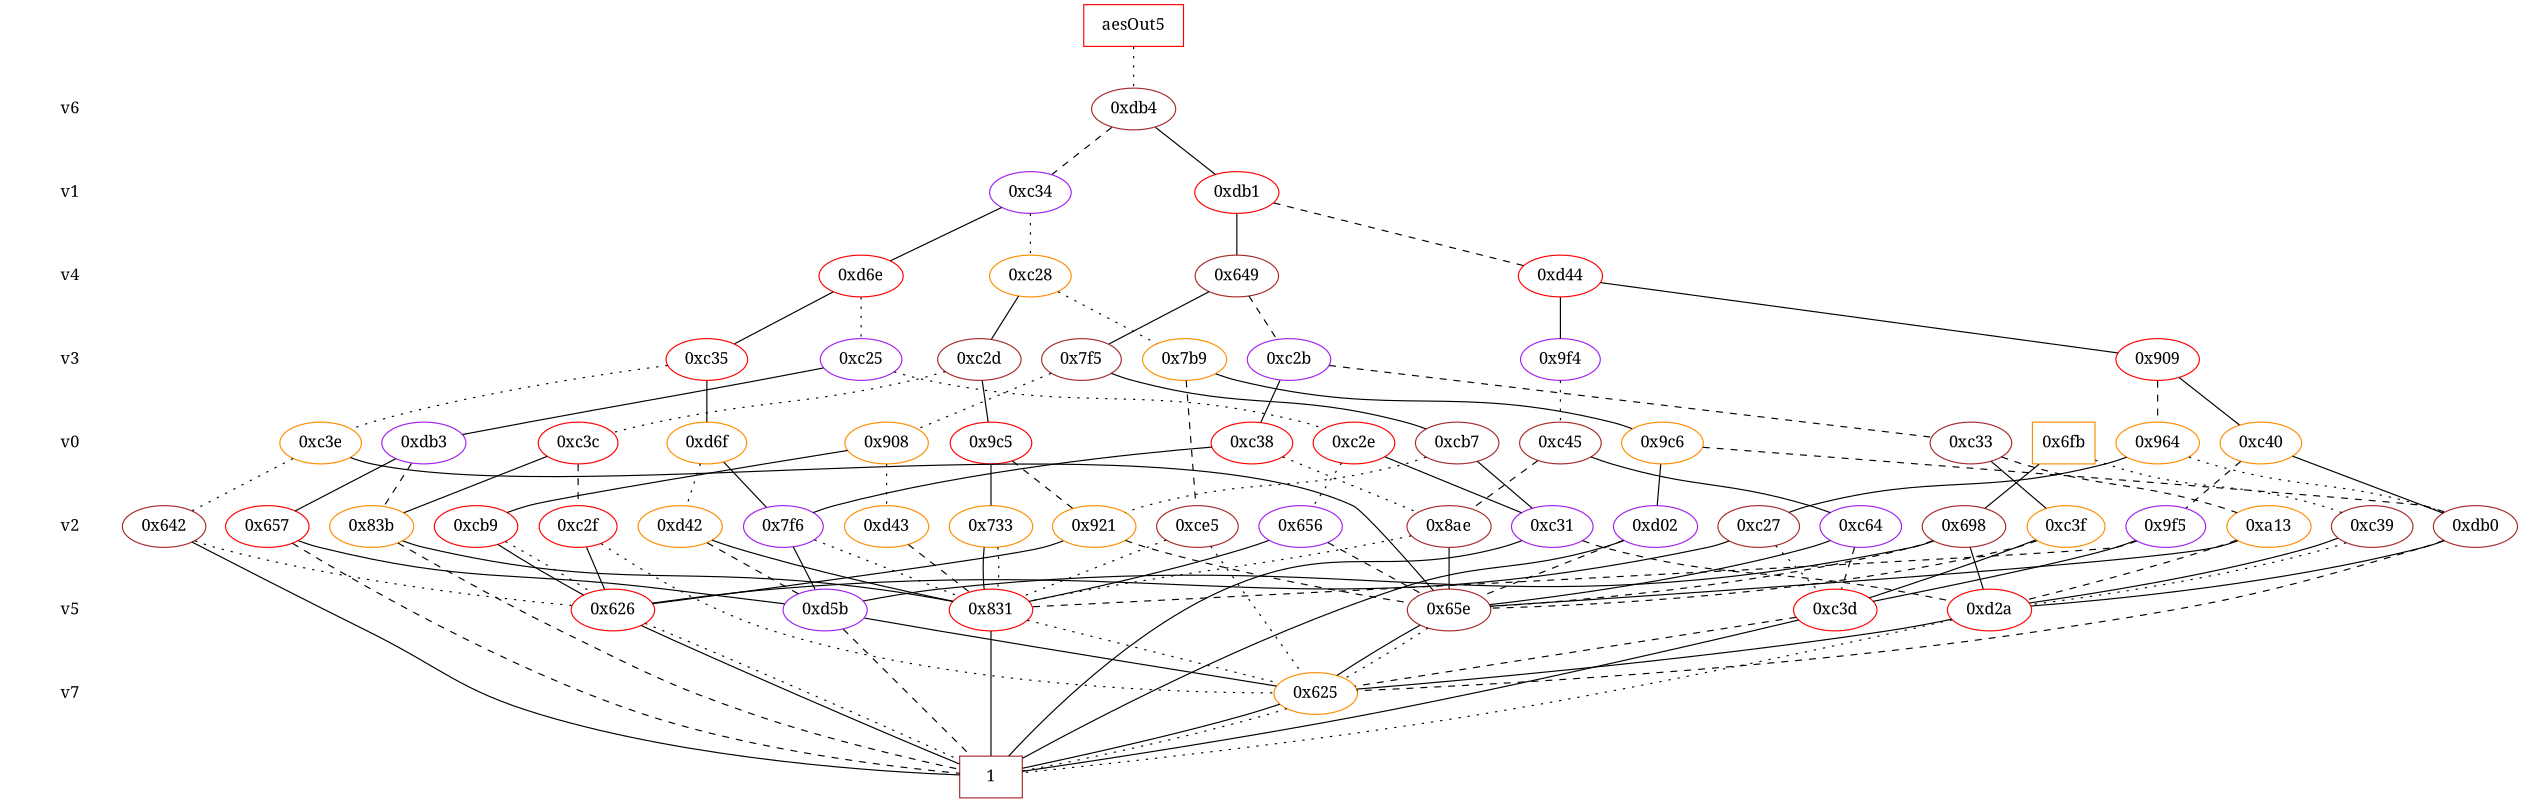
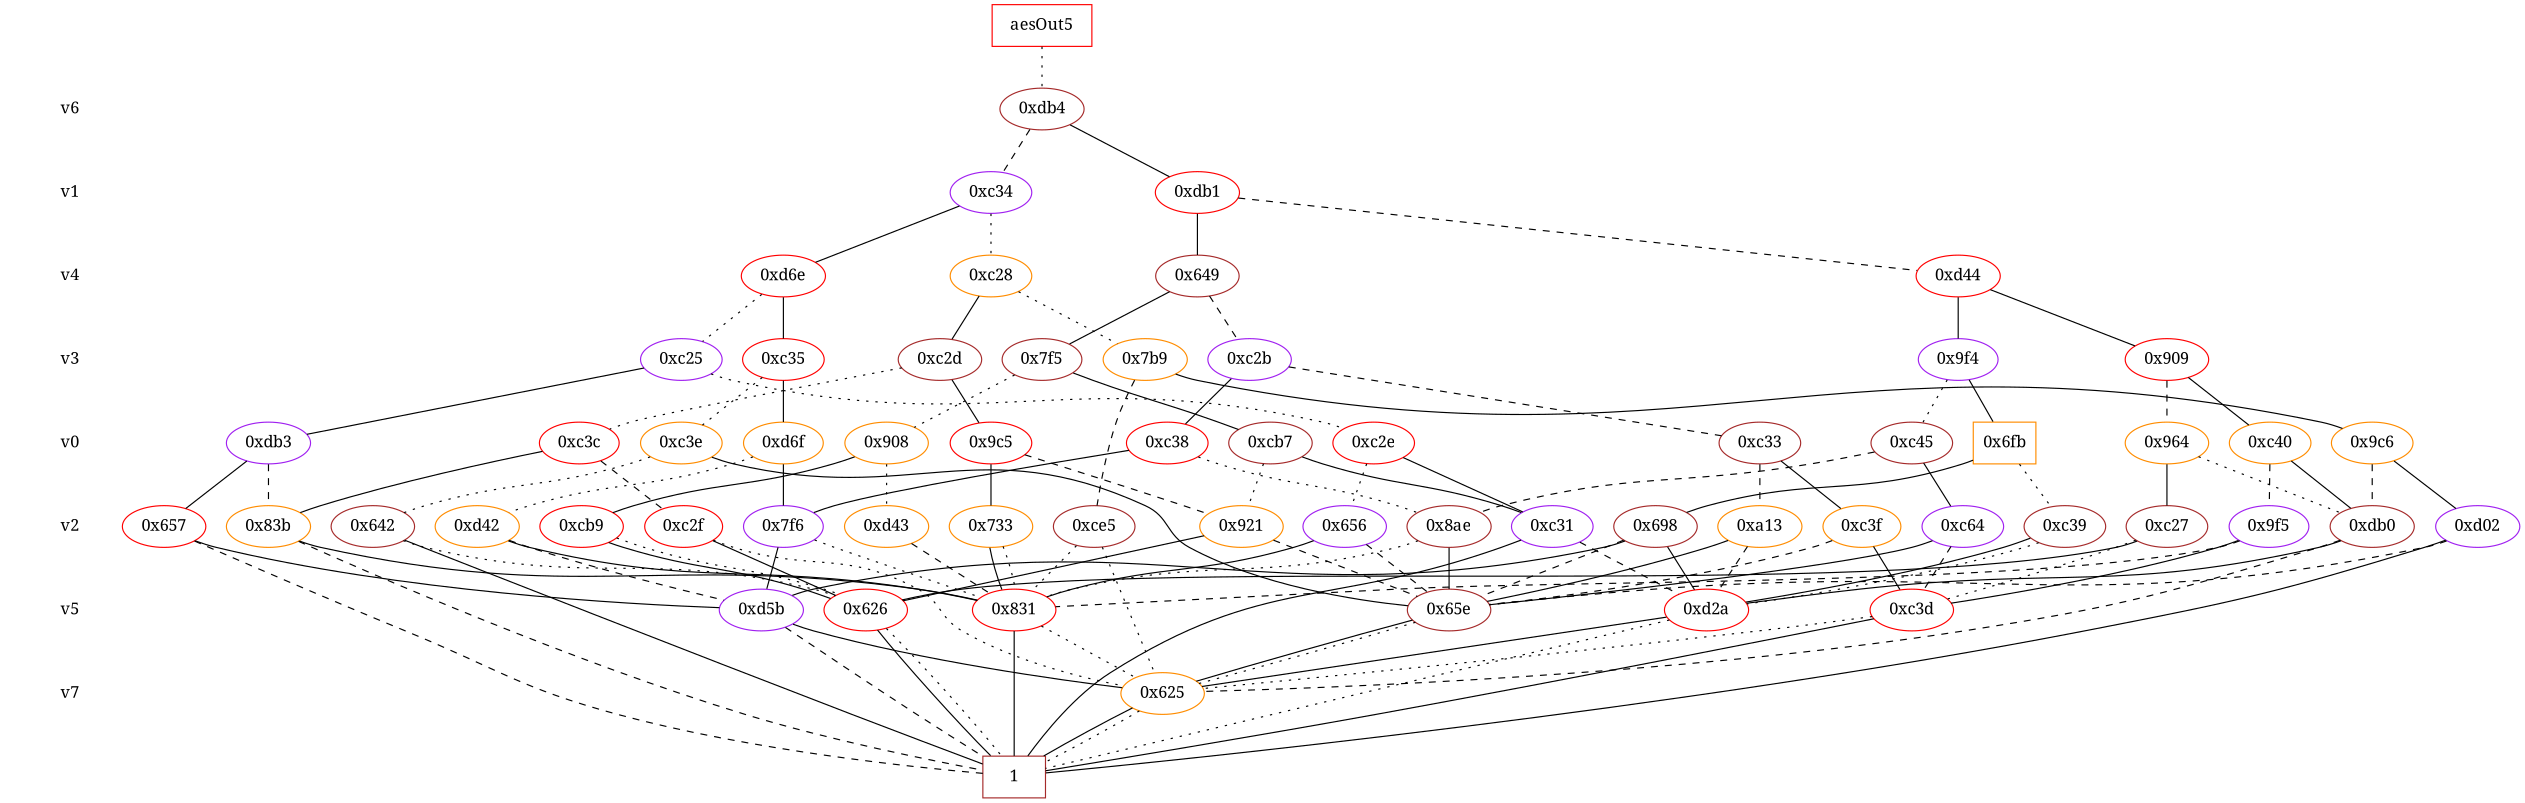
edge "0x9f4" -- "0x6fb": added
edge "0xc3d" -- "0x625": style dashed -> dotted
